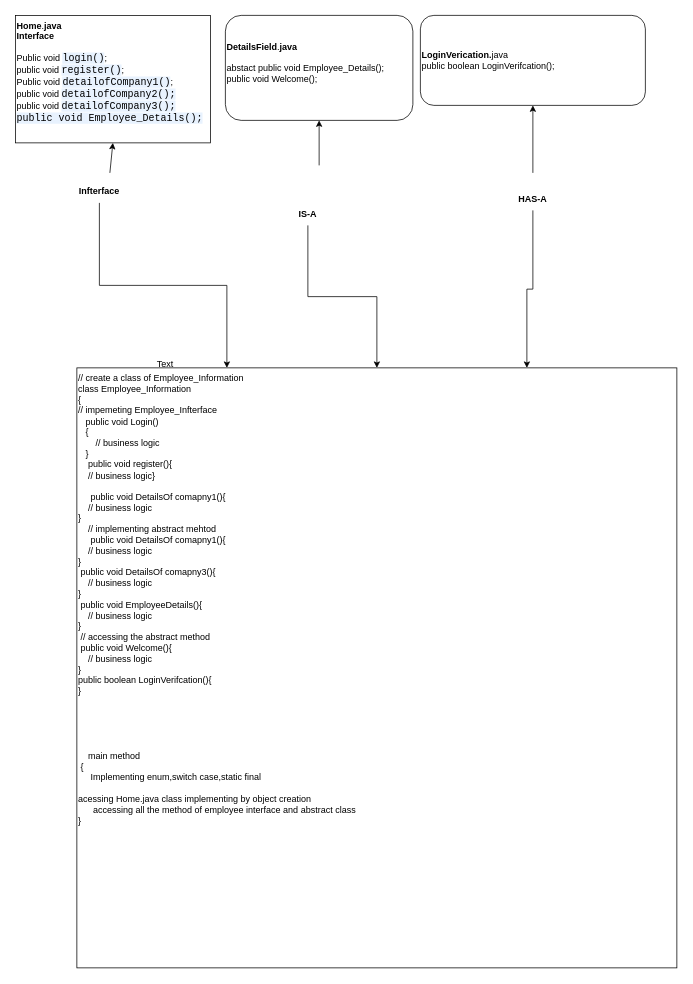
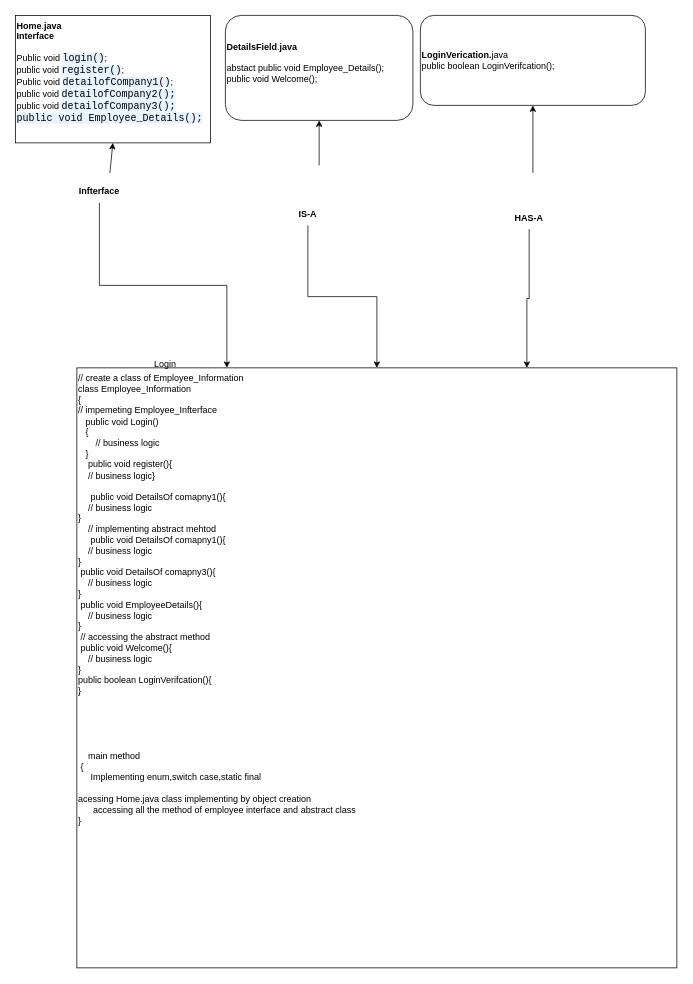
node "HAS-A": moved (533, 199) -> (529, 218)
node "Text": label "Text" -> "Login"
